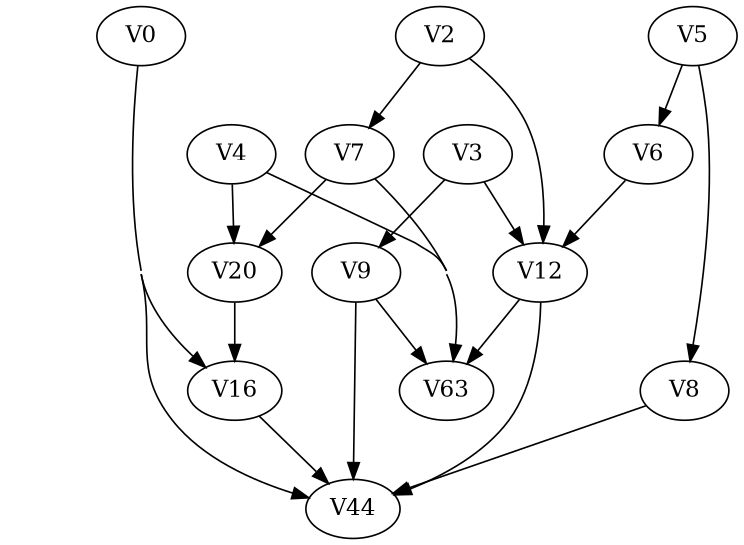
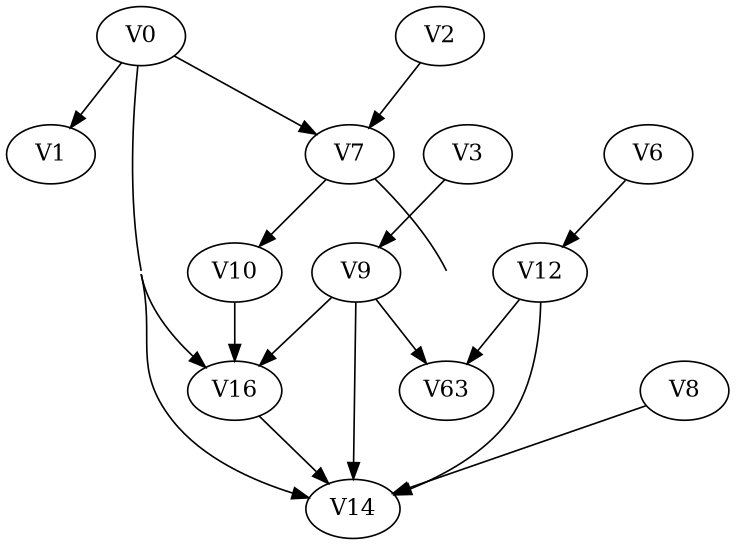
node "V5": removed
edge "V0" -> "V7": added
edge "V2" -> "V12": removed
node "V1": added
node "V4": removed
edge "V3" -> "V12": removed
node "V20": label "V20" -> "V10"
edge "V9" -> "V16": added
node "V44": label "V44" -> "V14"
